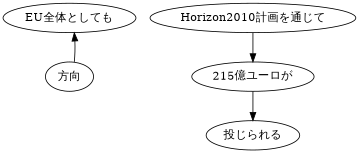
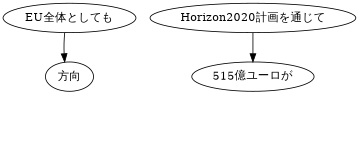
node "Horizon2010計画を通じて": label "Horizon2010計画を通じて" -> "Horizon2020計画を通じて"
edge "方向" -> "EU全体としても": reversed
node "215億ユーロが": label "215億ユーロが" -> "515億ユーロが"
node "投じられる": removed
